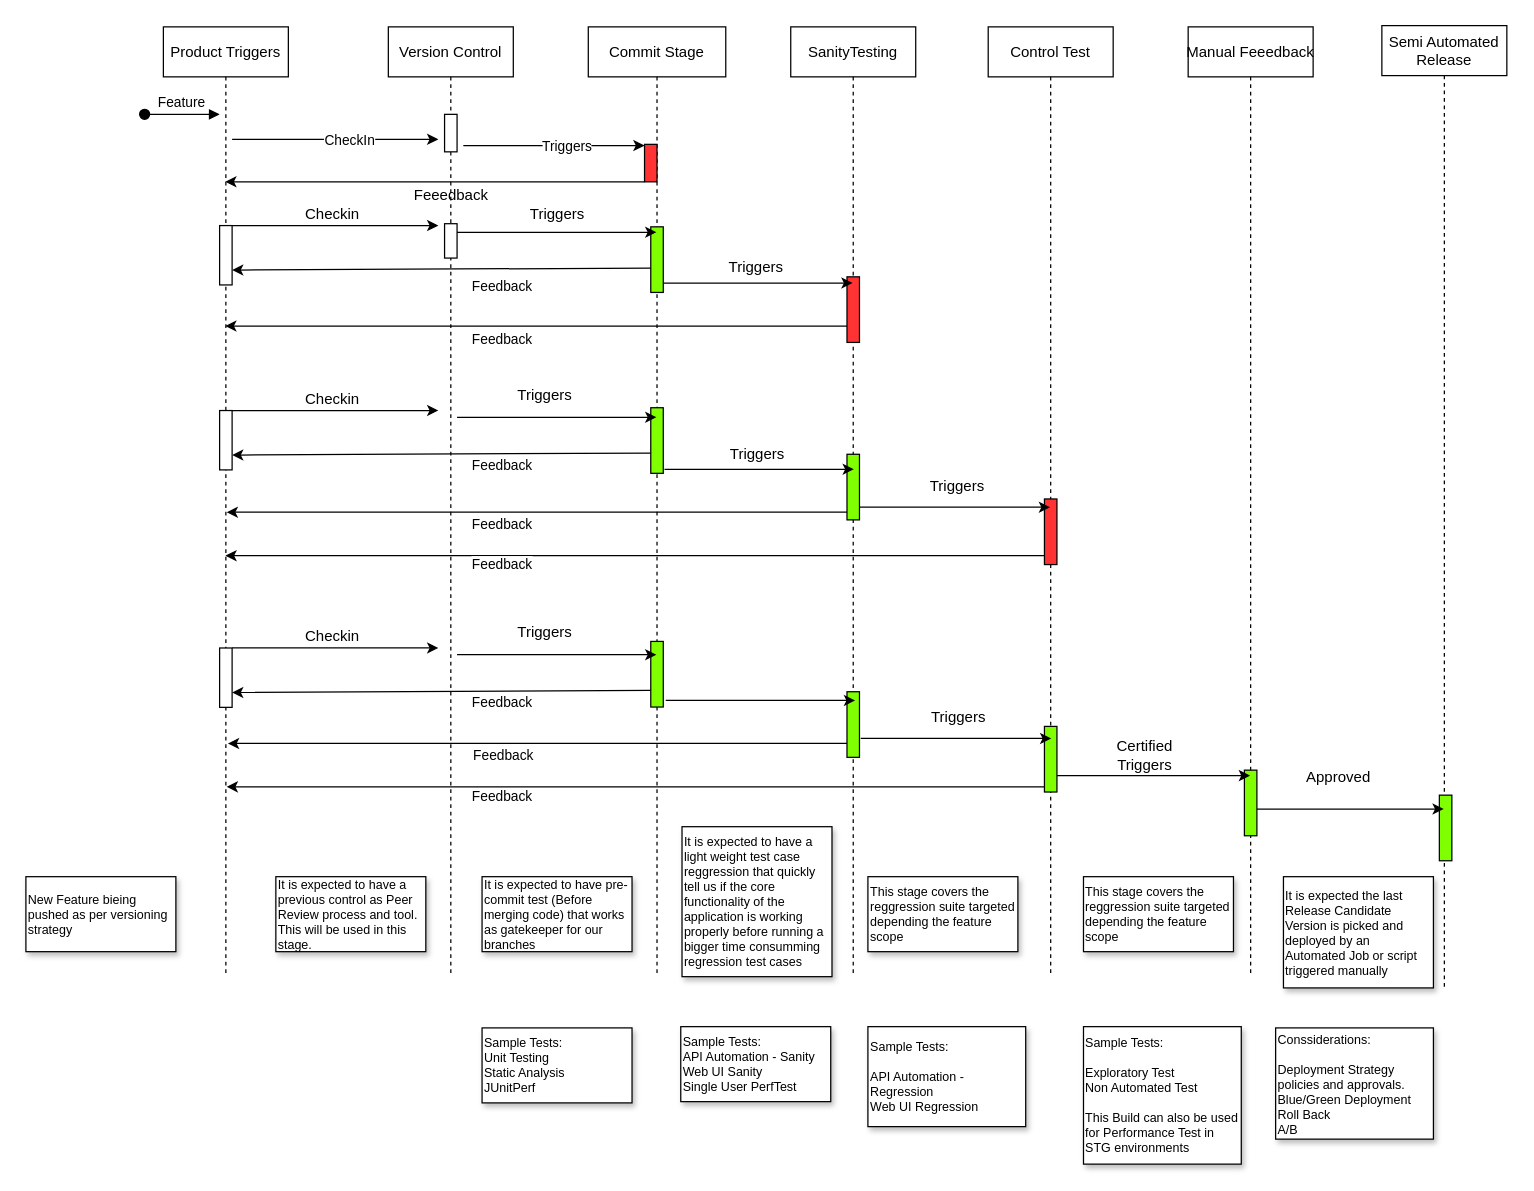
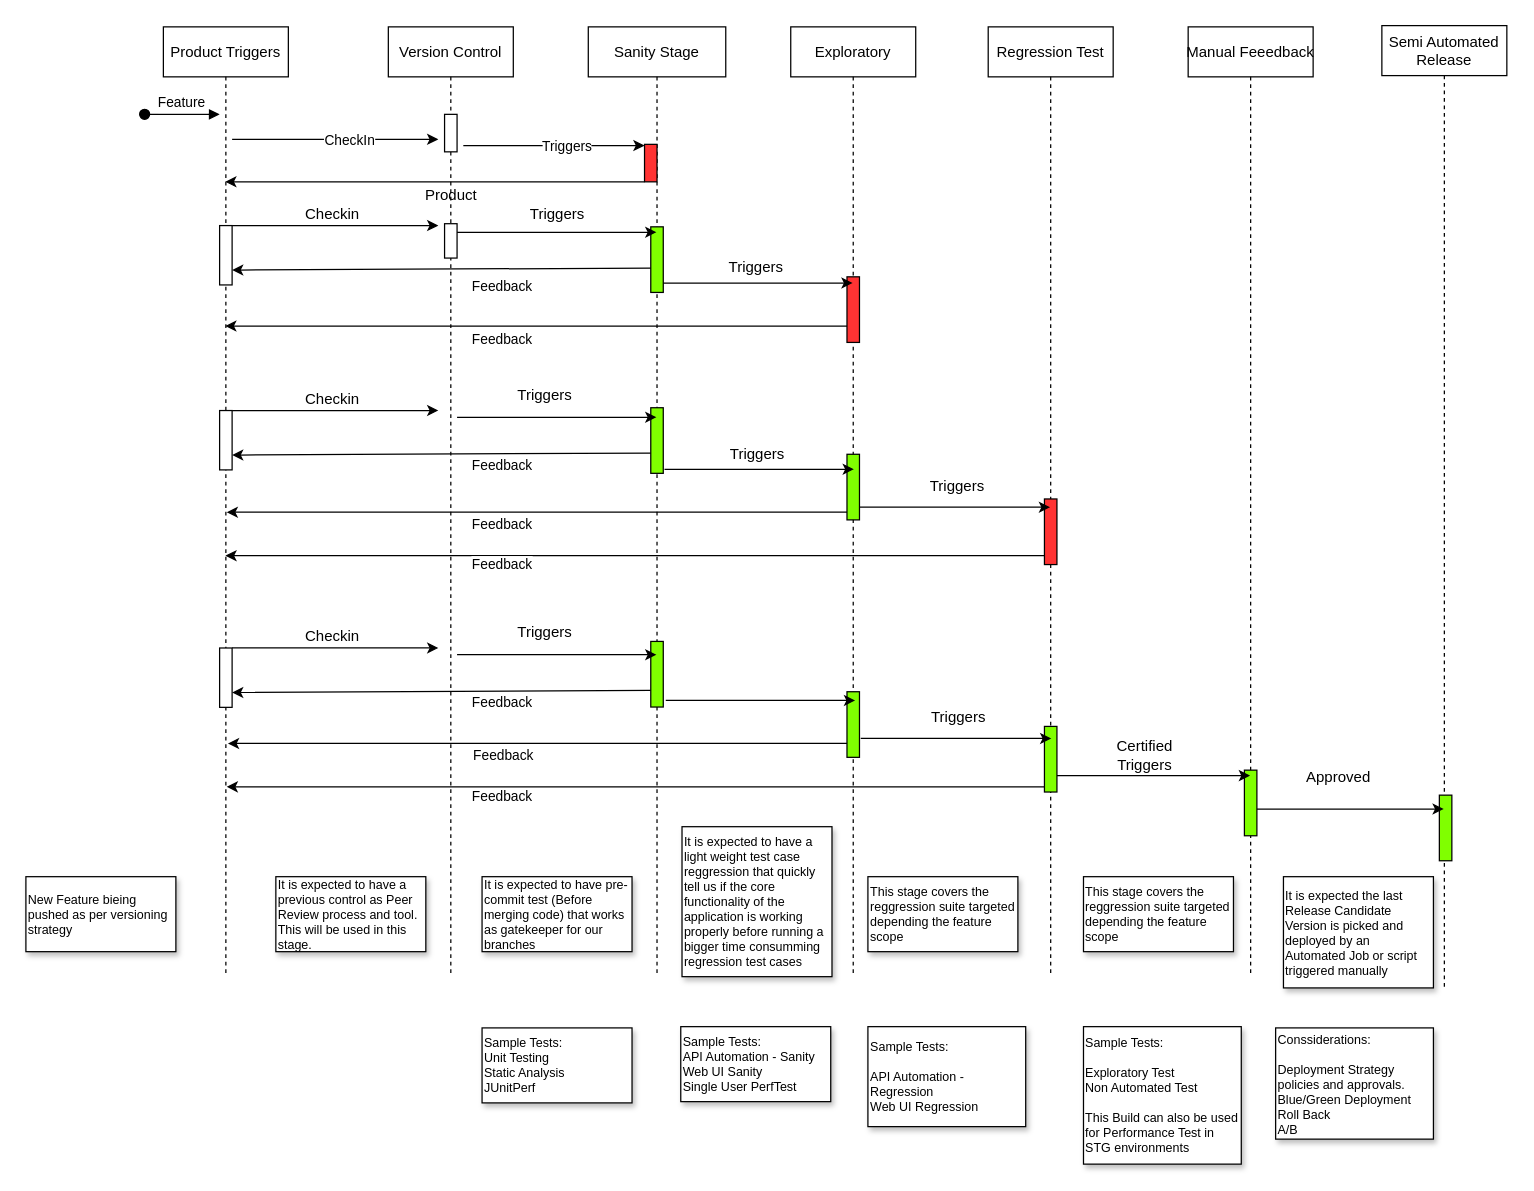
node "Commit Stage": label "Commit Stage" -> "Sanity Stage"
node "SanityTesting": label "SanityTesting" -> "Exploratory"
node "Control Test": label "Control Test" -> "Regression Test"
node "Feeedback": label "Feeedback" -> "Product"
